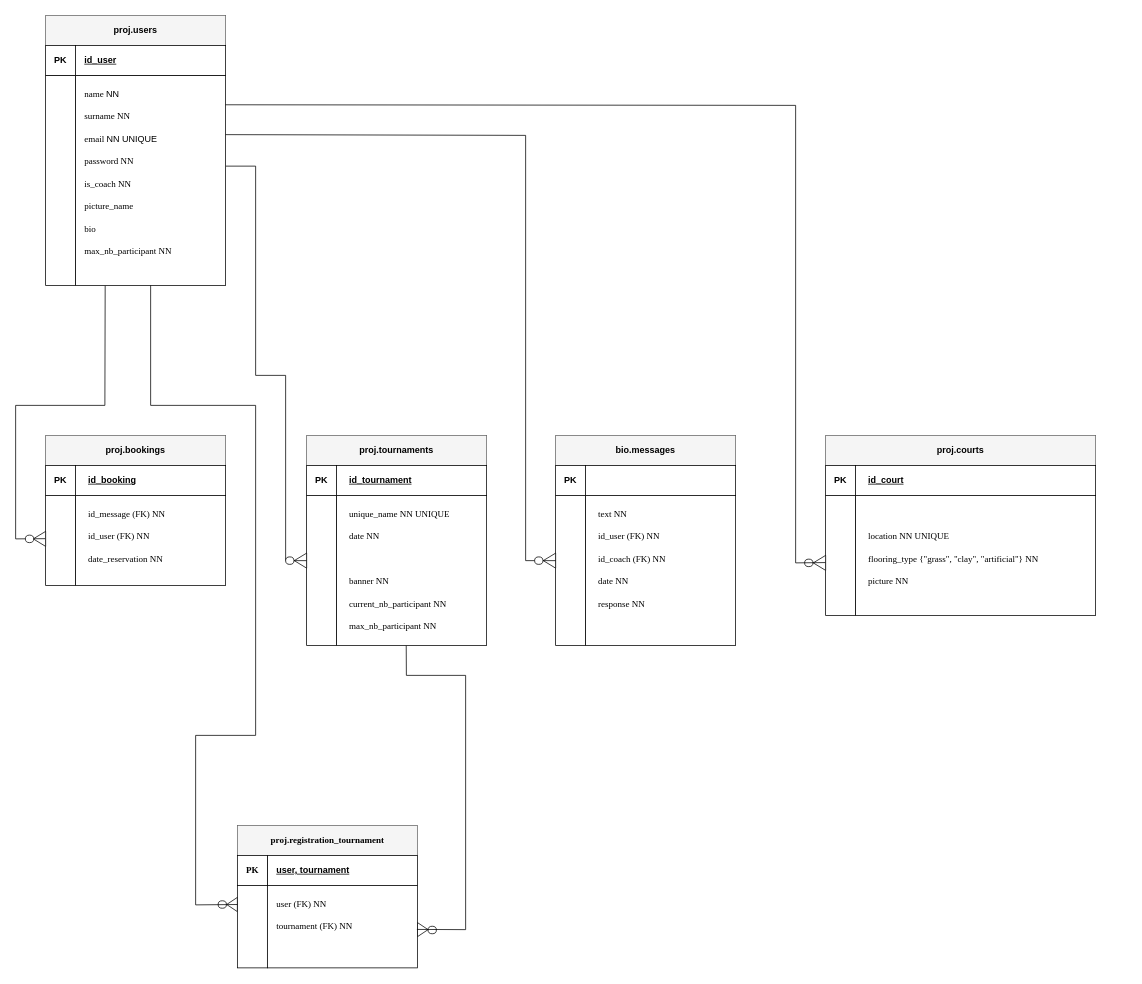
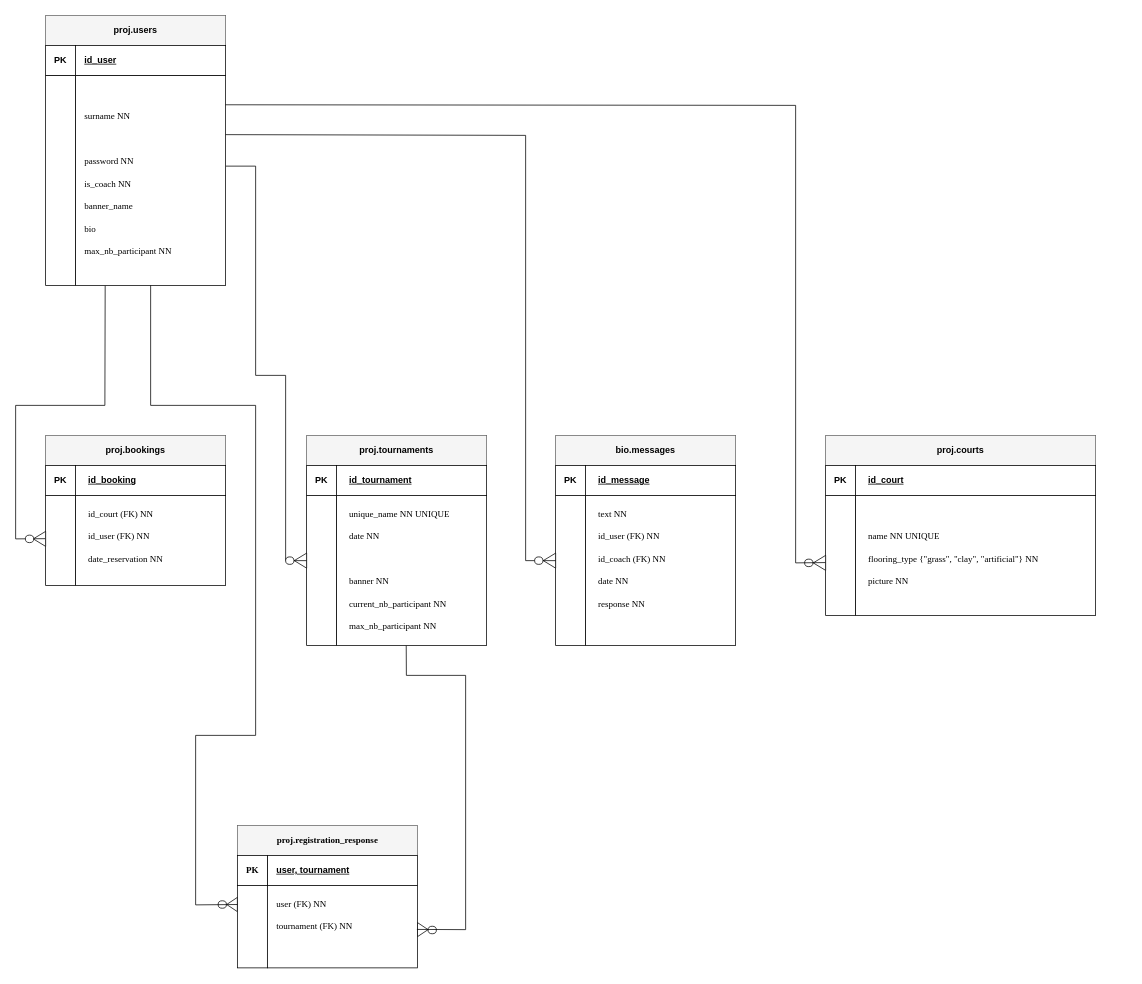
node "name NN": removed
node "email NN UNIQUE": removed
node "picture_name": label "picture_name" -> "banner_name"
node "id_message": added
node "id_message (FK) NN": label "id_message (FK) NN" -> "id_court (FK) NN"
node "location NN UNIQUE": label "location NN UNIQUE" -> "name NN UNIQUE"
node "proj.registration_tournament": label "proj.registration_tournament" -> "proj.registration_response"
